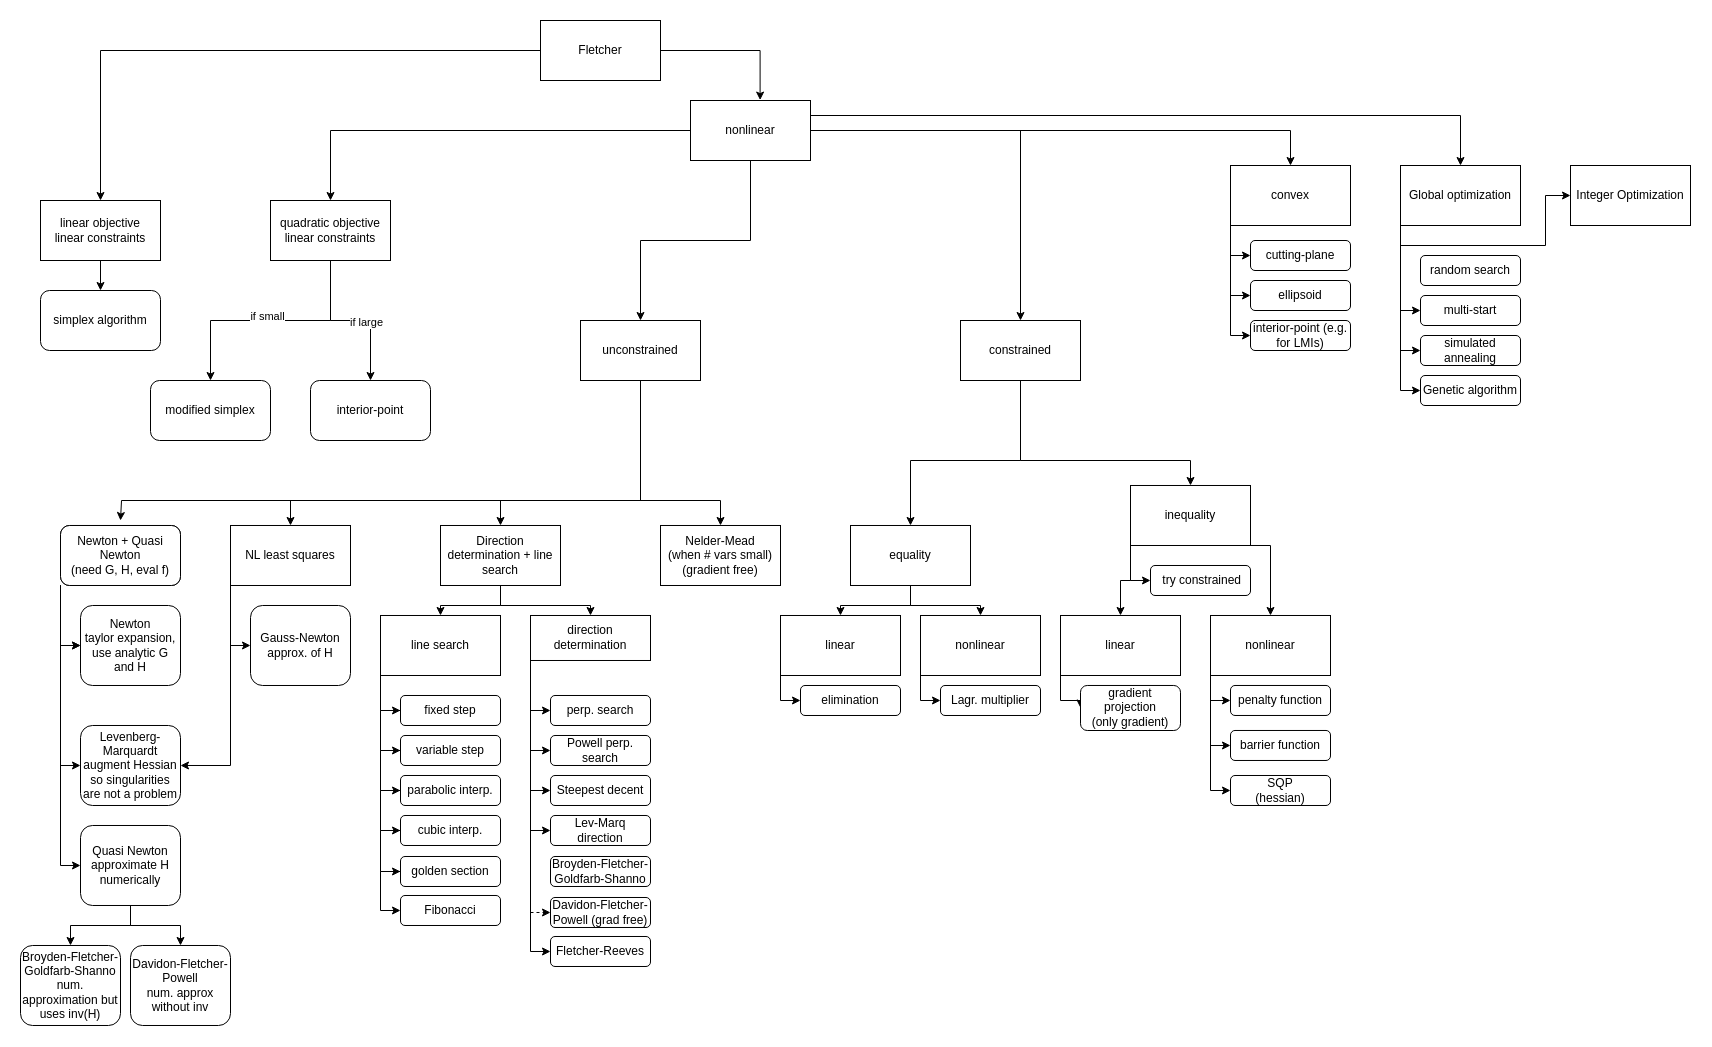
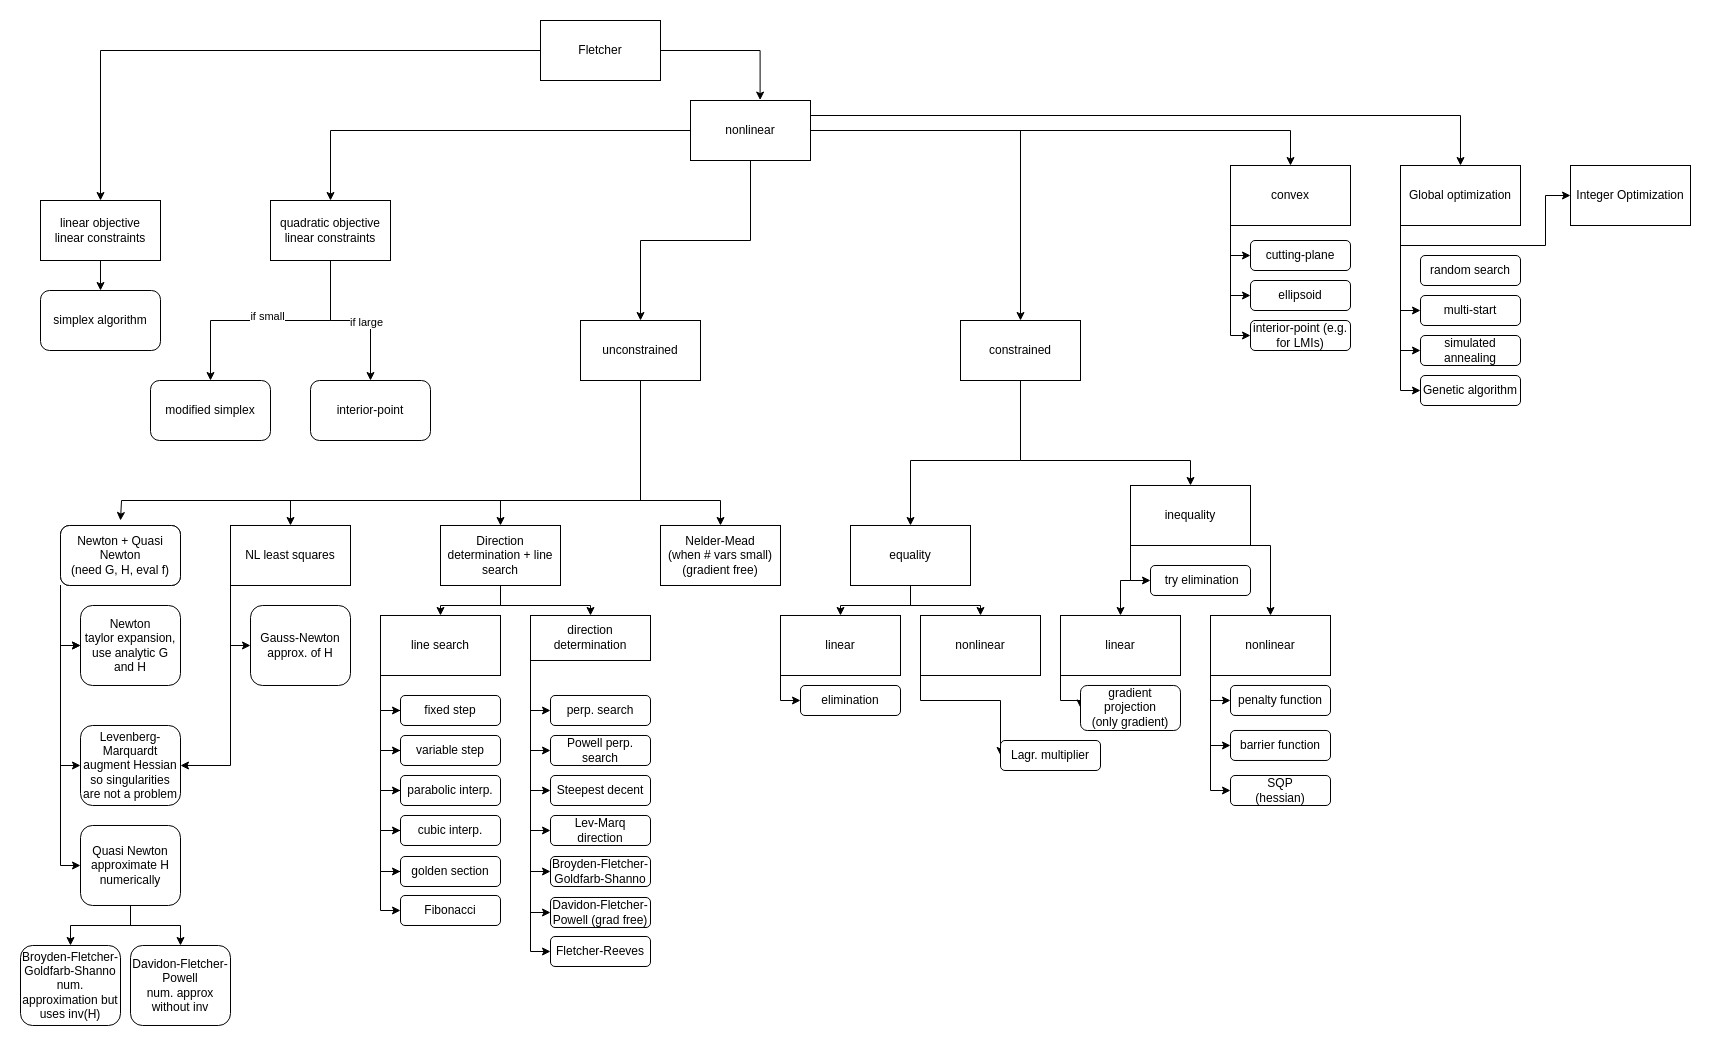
node "try constrained": label "try constrained" -> "try elimination"
node "Lagr. multiplier": moved (991, 700) -> (1051, 755)
edge "direction determination" -> "Broyden-Fletcher-Goldfarb-Shanno": added
edge "direction determination" -> "Davidon-Fletcher-Powell (grad free)": style dashed -> solid
